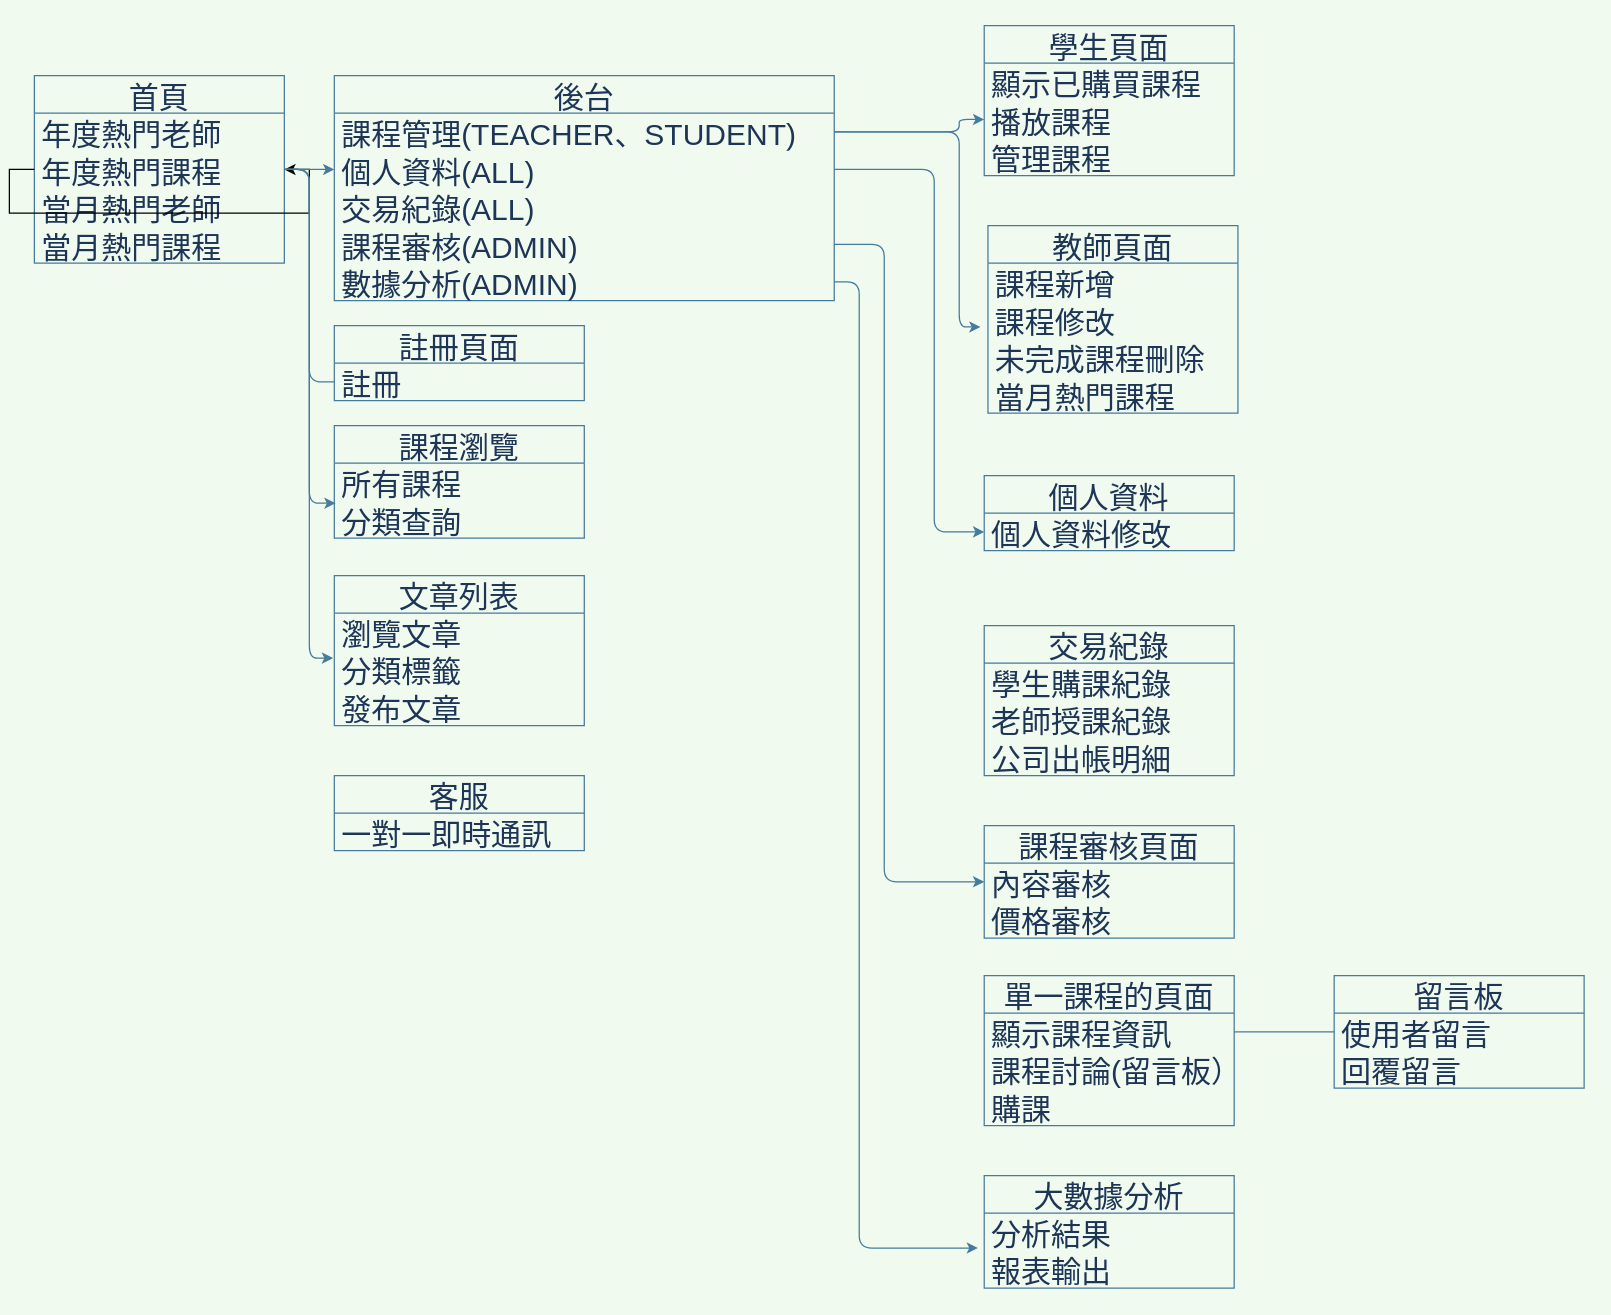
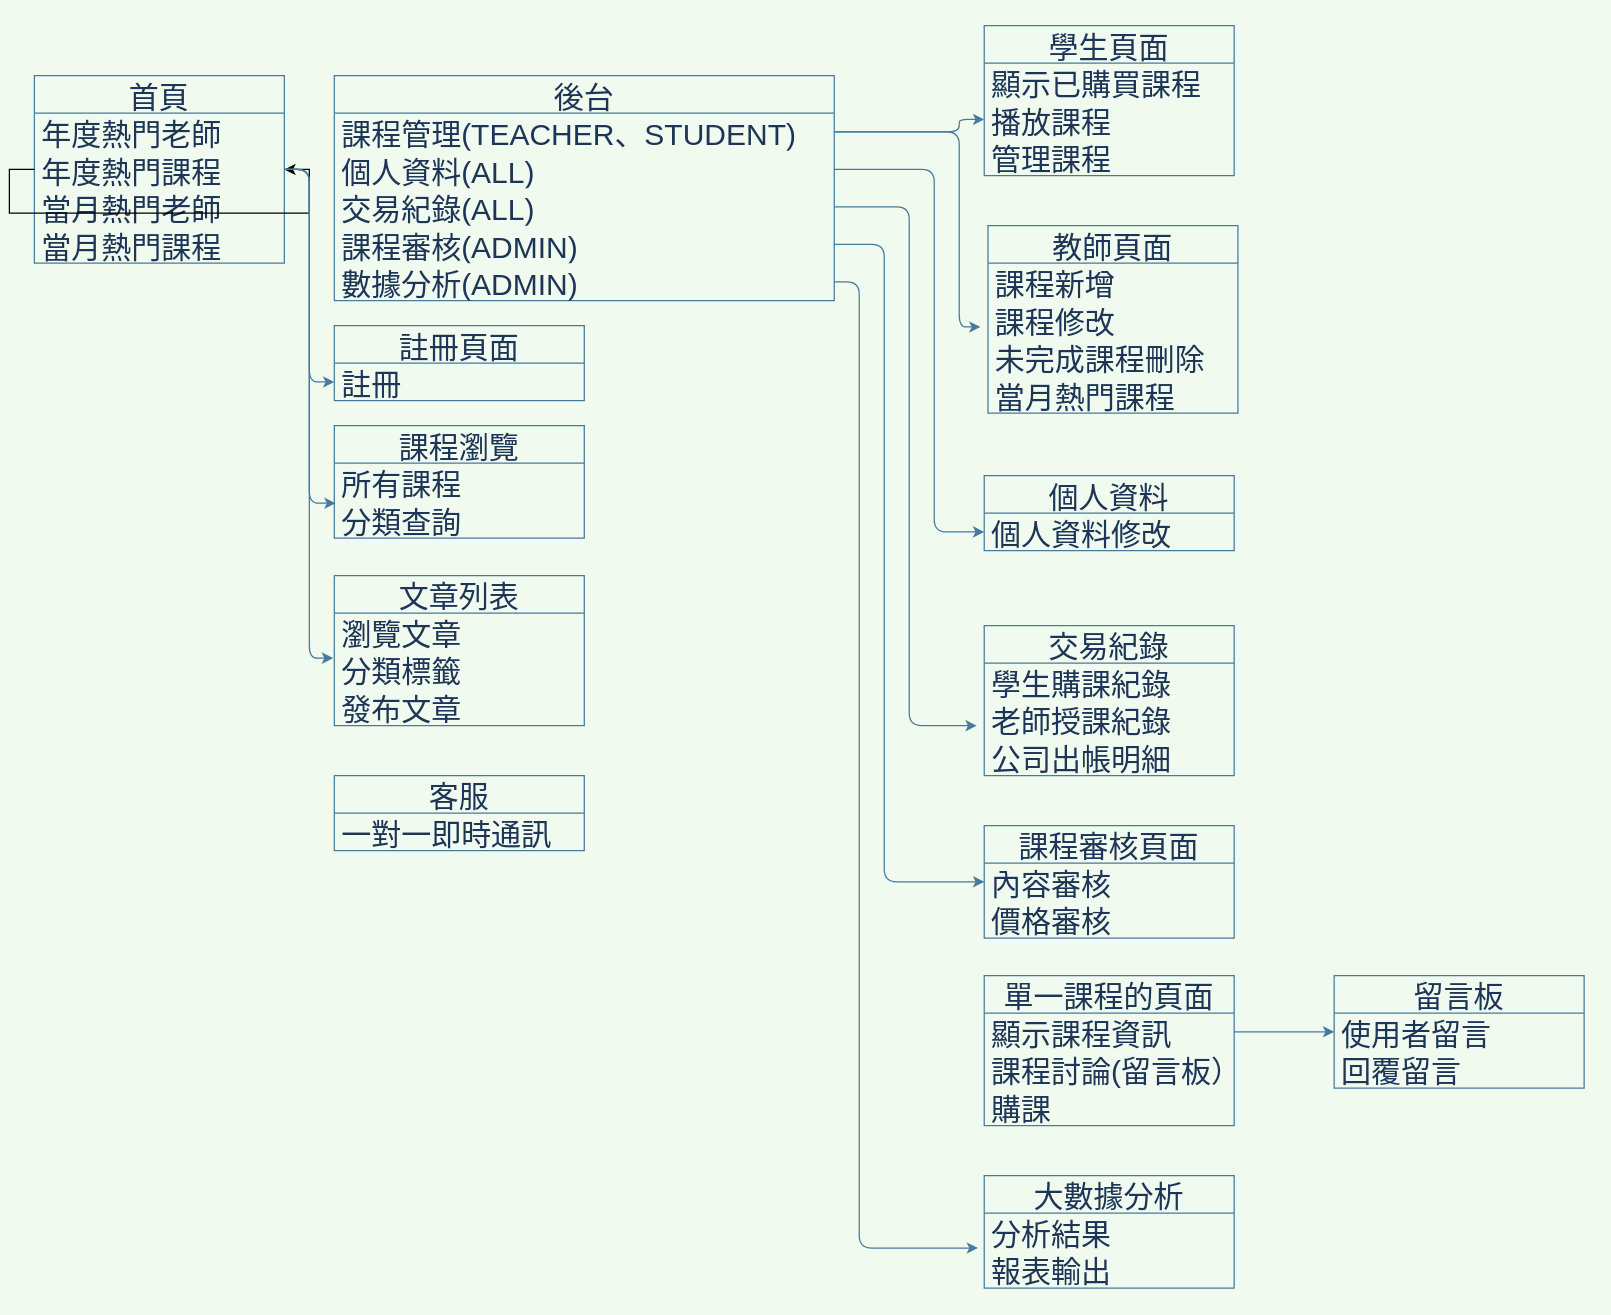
edge "年度熱門課程" -> "個人資料(ALL)": removed
edge "年度熱門課程" -- "註冊": arrowhead none -> classic
edge "交易紀錄(ALL)" -> "老師授課紀錄": added
edge "顯示課程資訊" -- "使用者留言": arrowhead none -> classic
